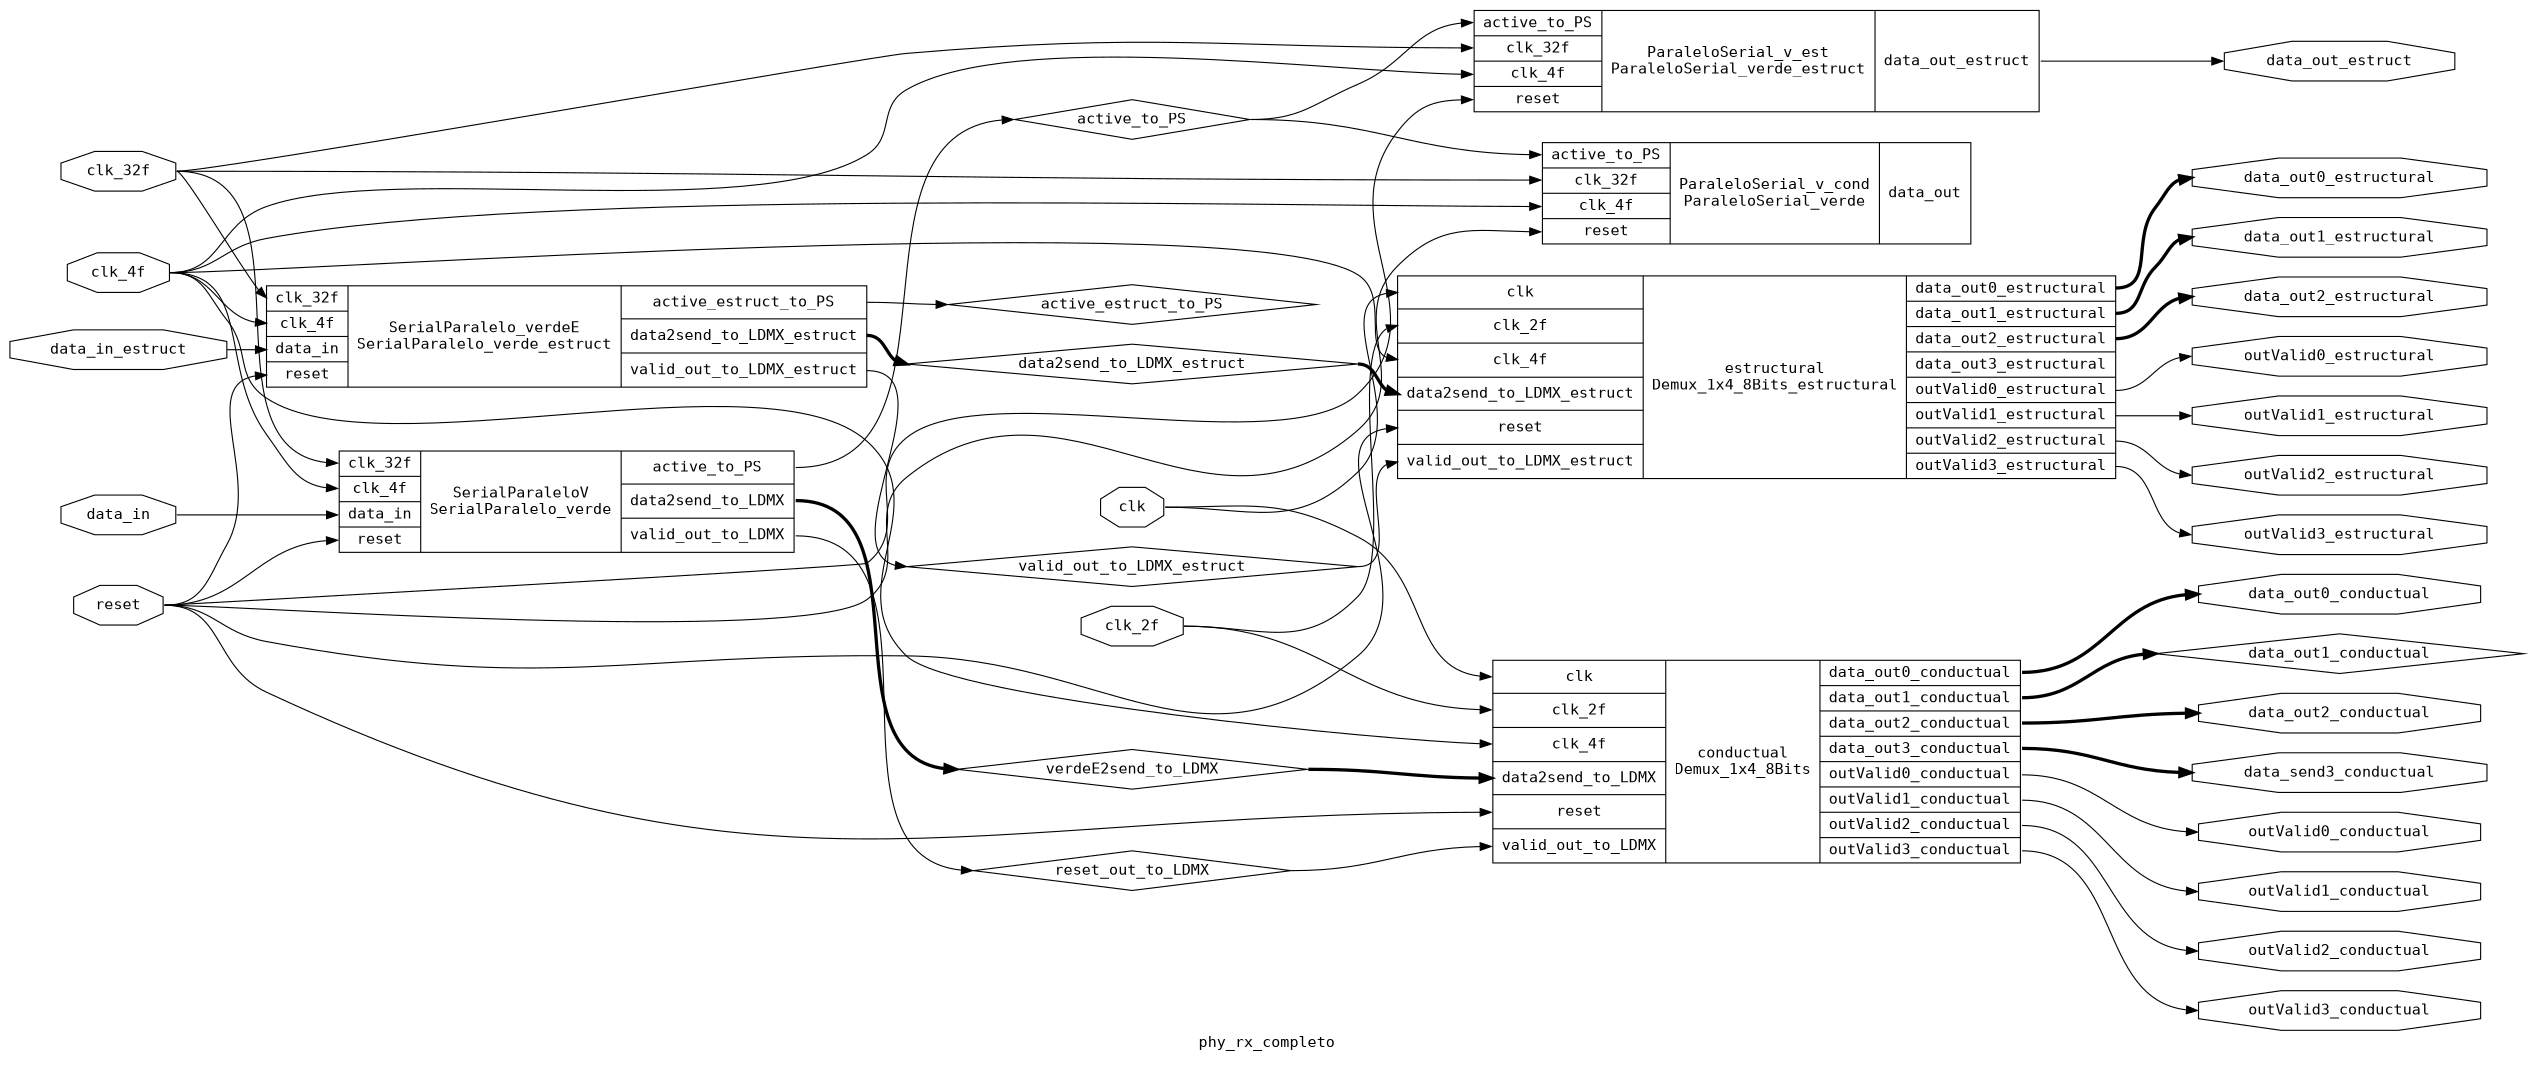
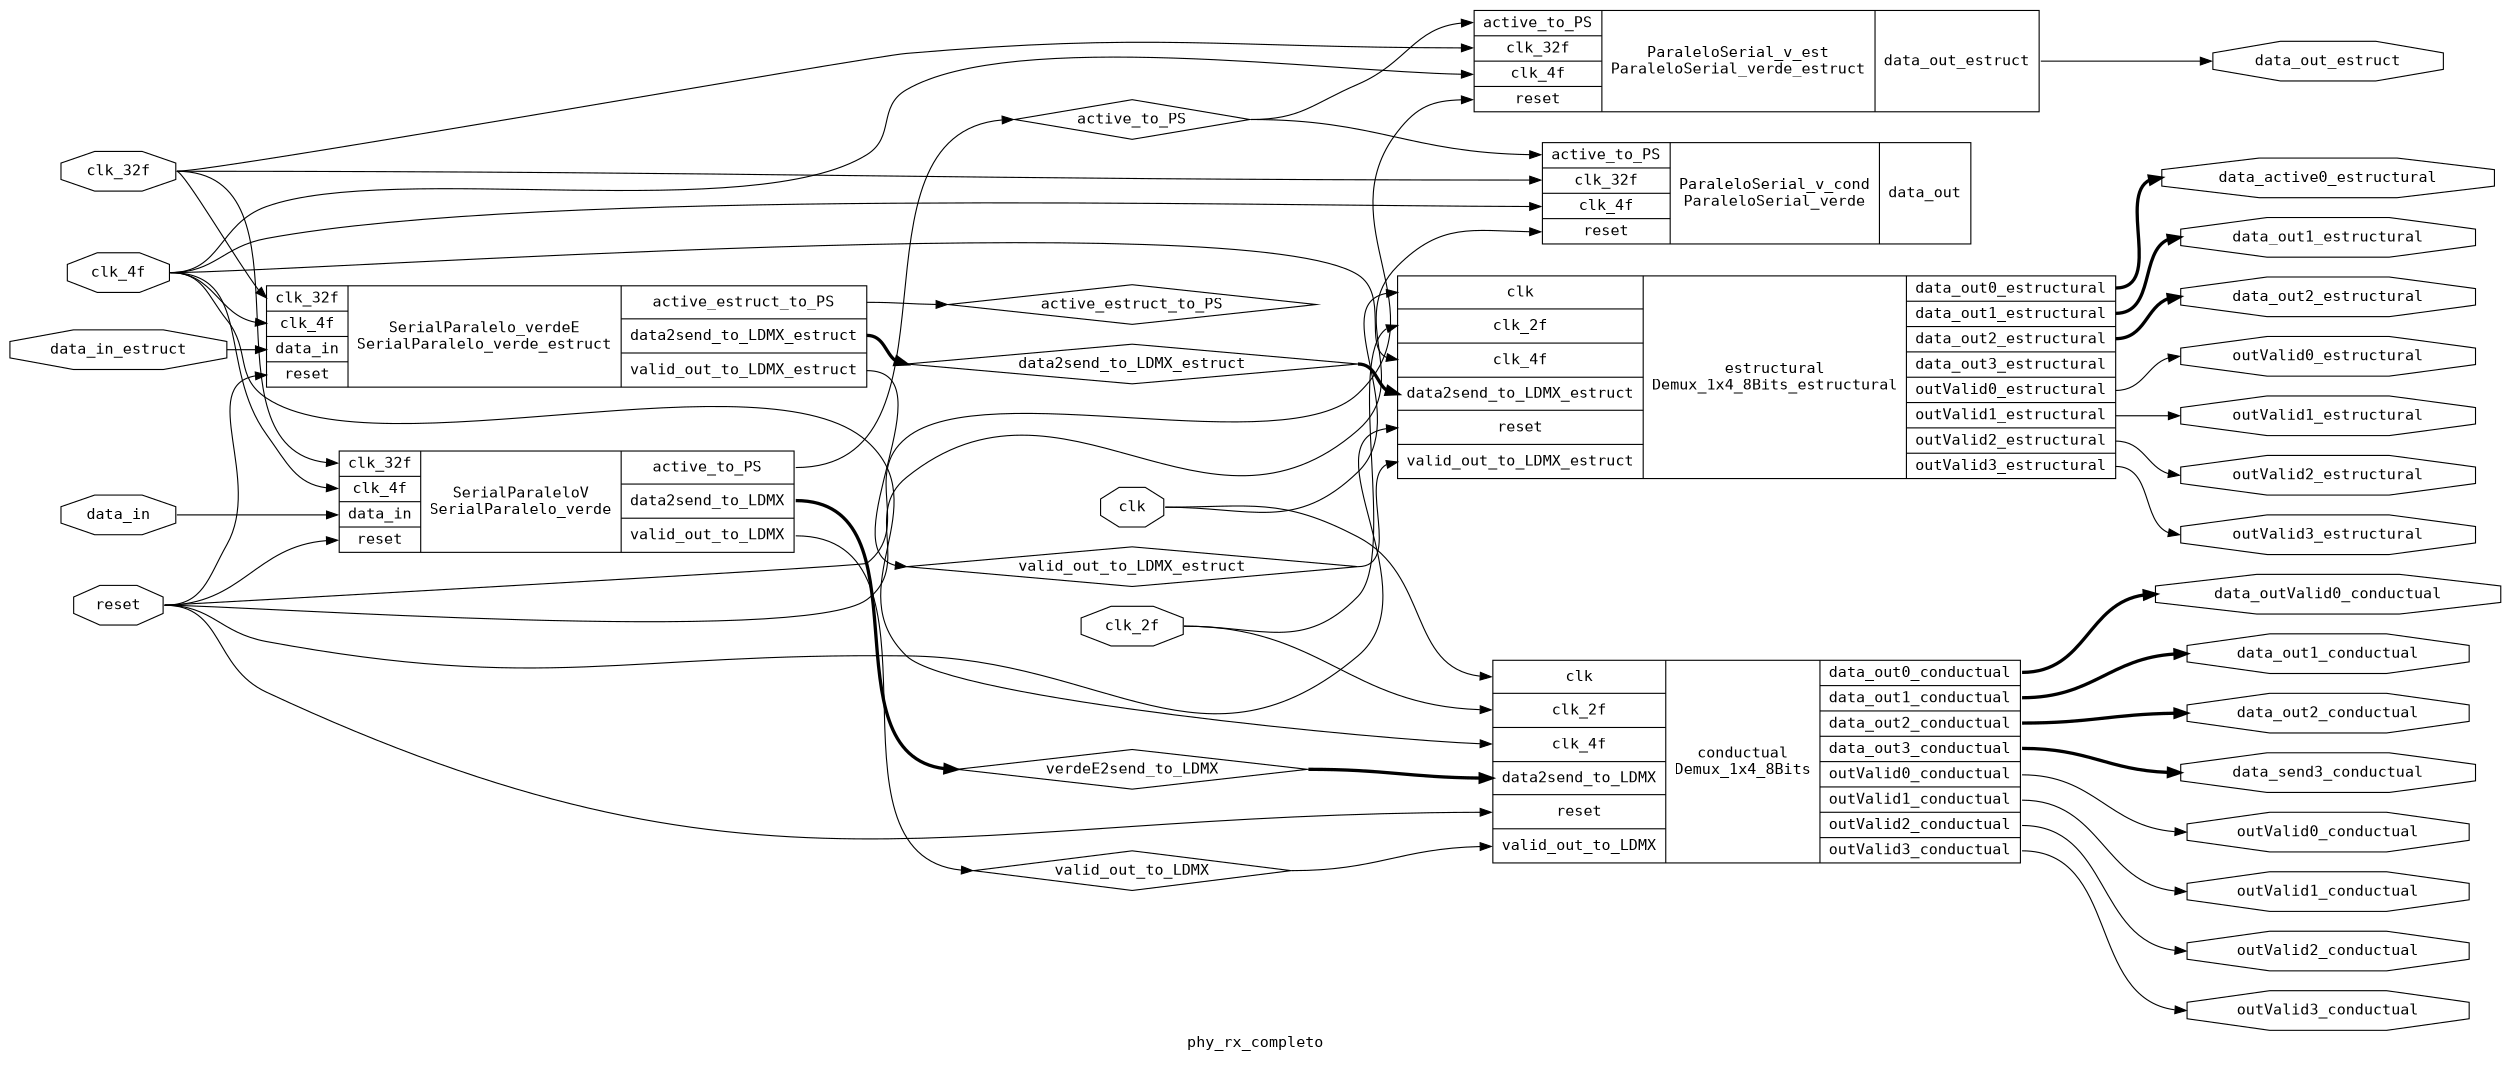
node "data_out0_estructural": label "data_out0_estructural" -> "data_active0_estructural"
node "data_out0_conductual": label "data_out0_conductual" -> "data_outValid0_conductual"
node "data_out1_conductual": shape diamond -> octagon
node "reset_out_to_LDMX": label "reset_out_to_LDMX" -> "valid_out_to_LDMX"
